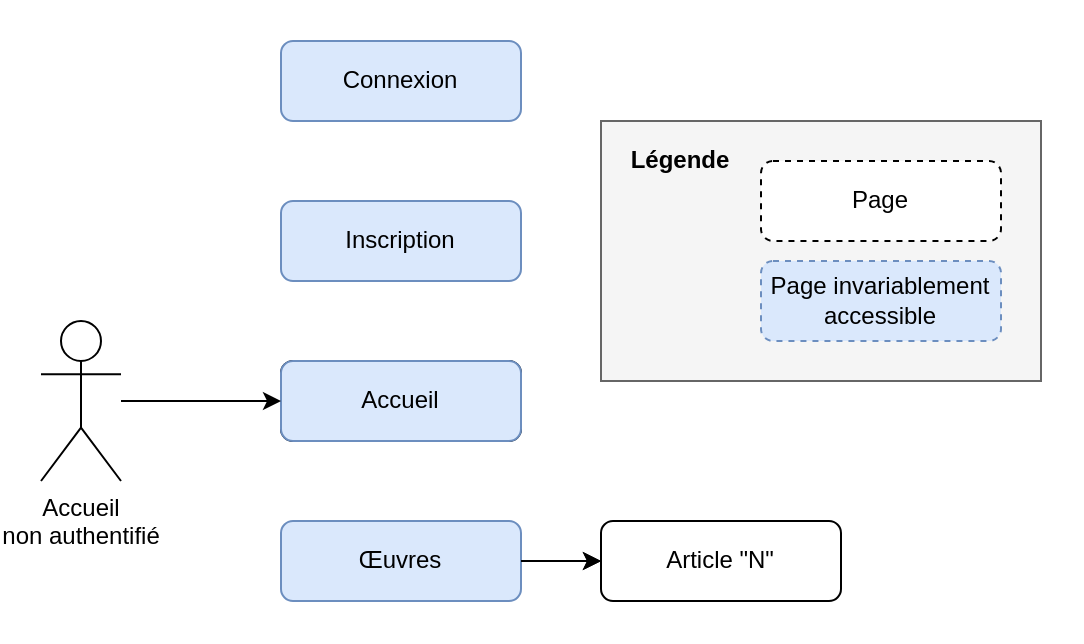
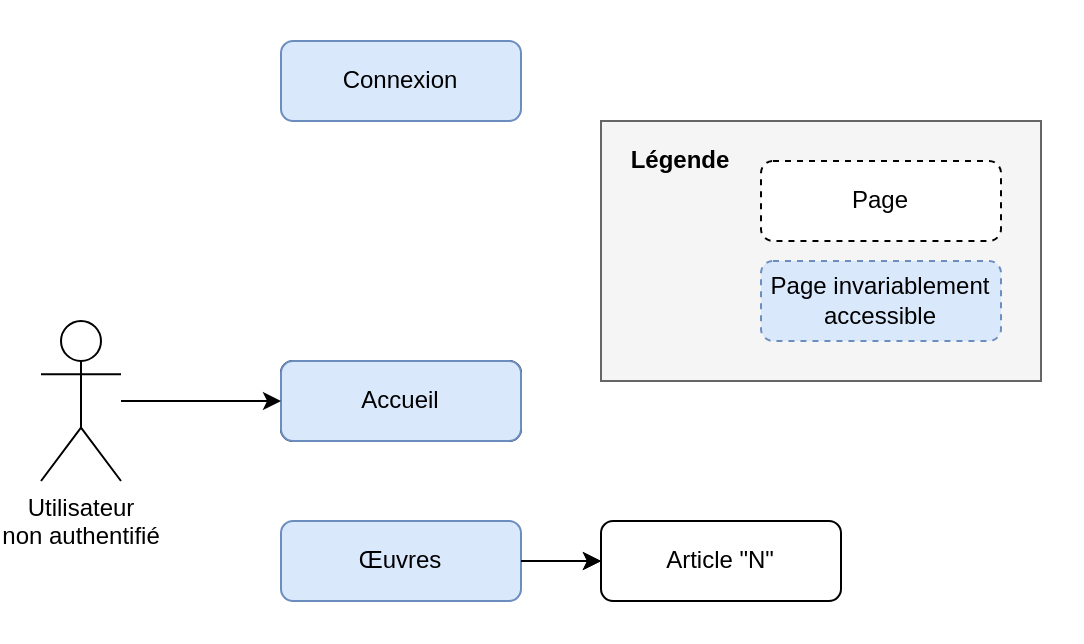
node "Inscription": removed
node "Accueil non authentifié": label "Accueil non authentifié" -> "Utilisateur non authentifié"
